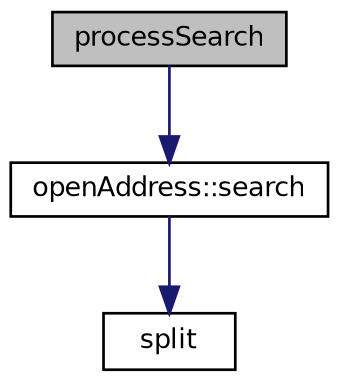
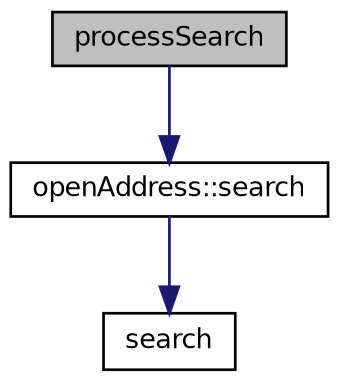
node "split": label "split" -> "search"
